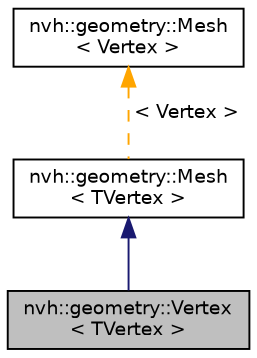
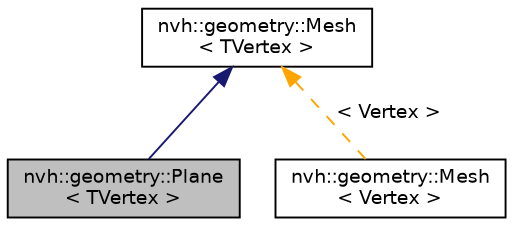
edge "nvh::geometry::Mesh < TVertex >" -> "nvh::geometry::Mesh < Vertex >": reversed
node "nvh::geometry::Vertex < TVertex >": label "nvh::geometry::Vertex < TVertex >" -> "nvh::geometry::Plane < TVertex >"
